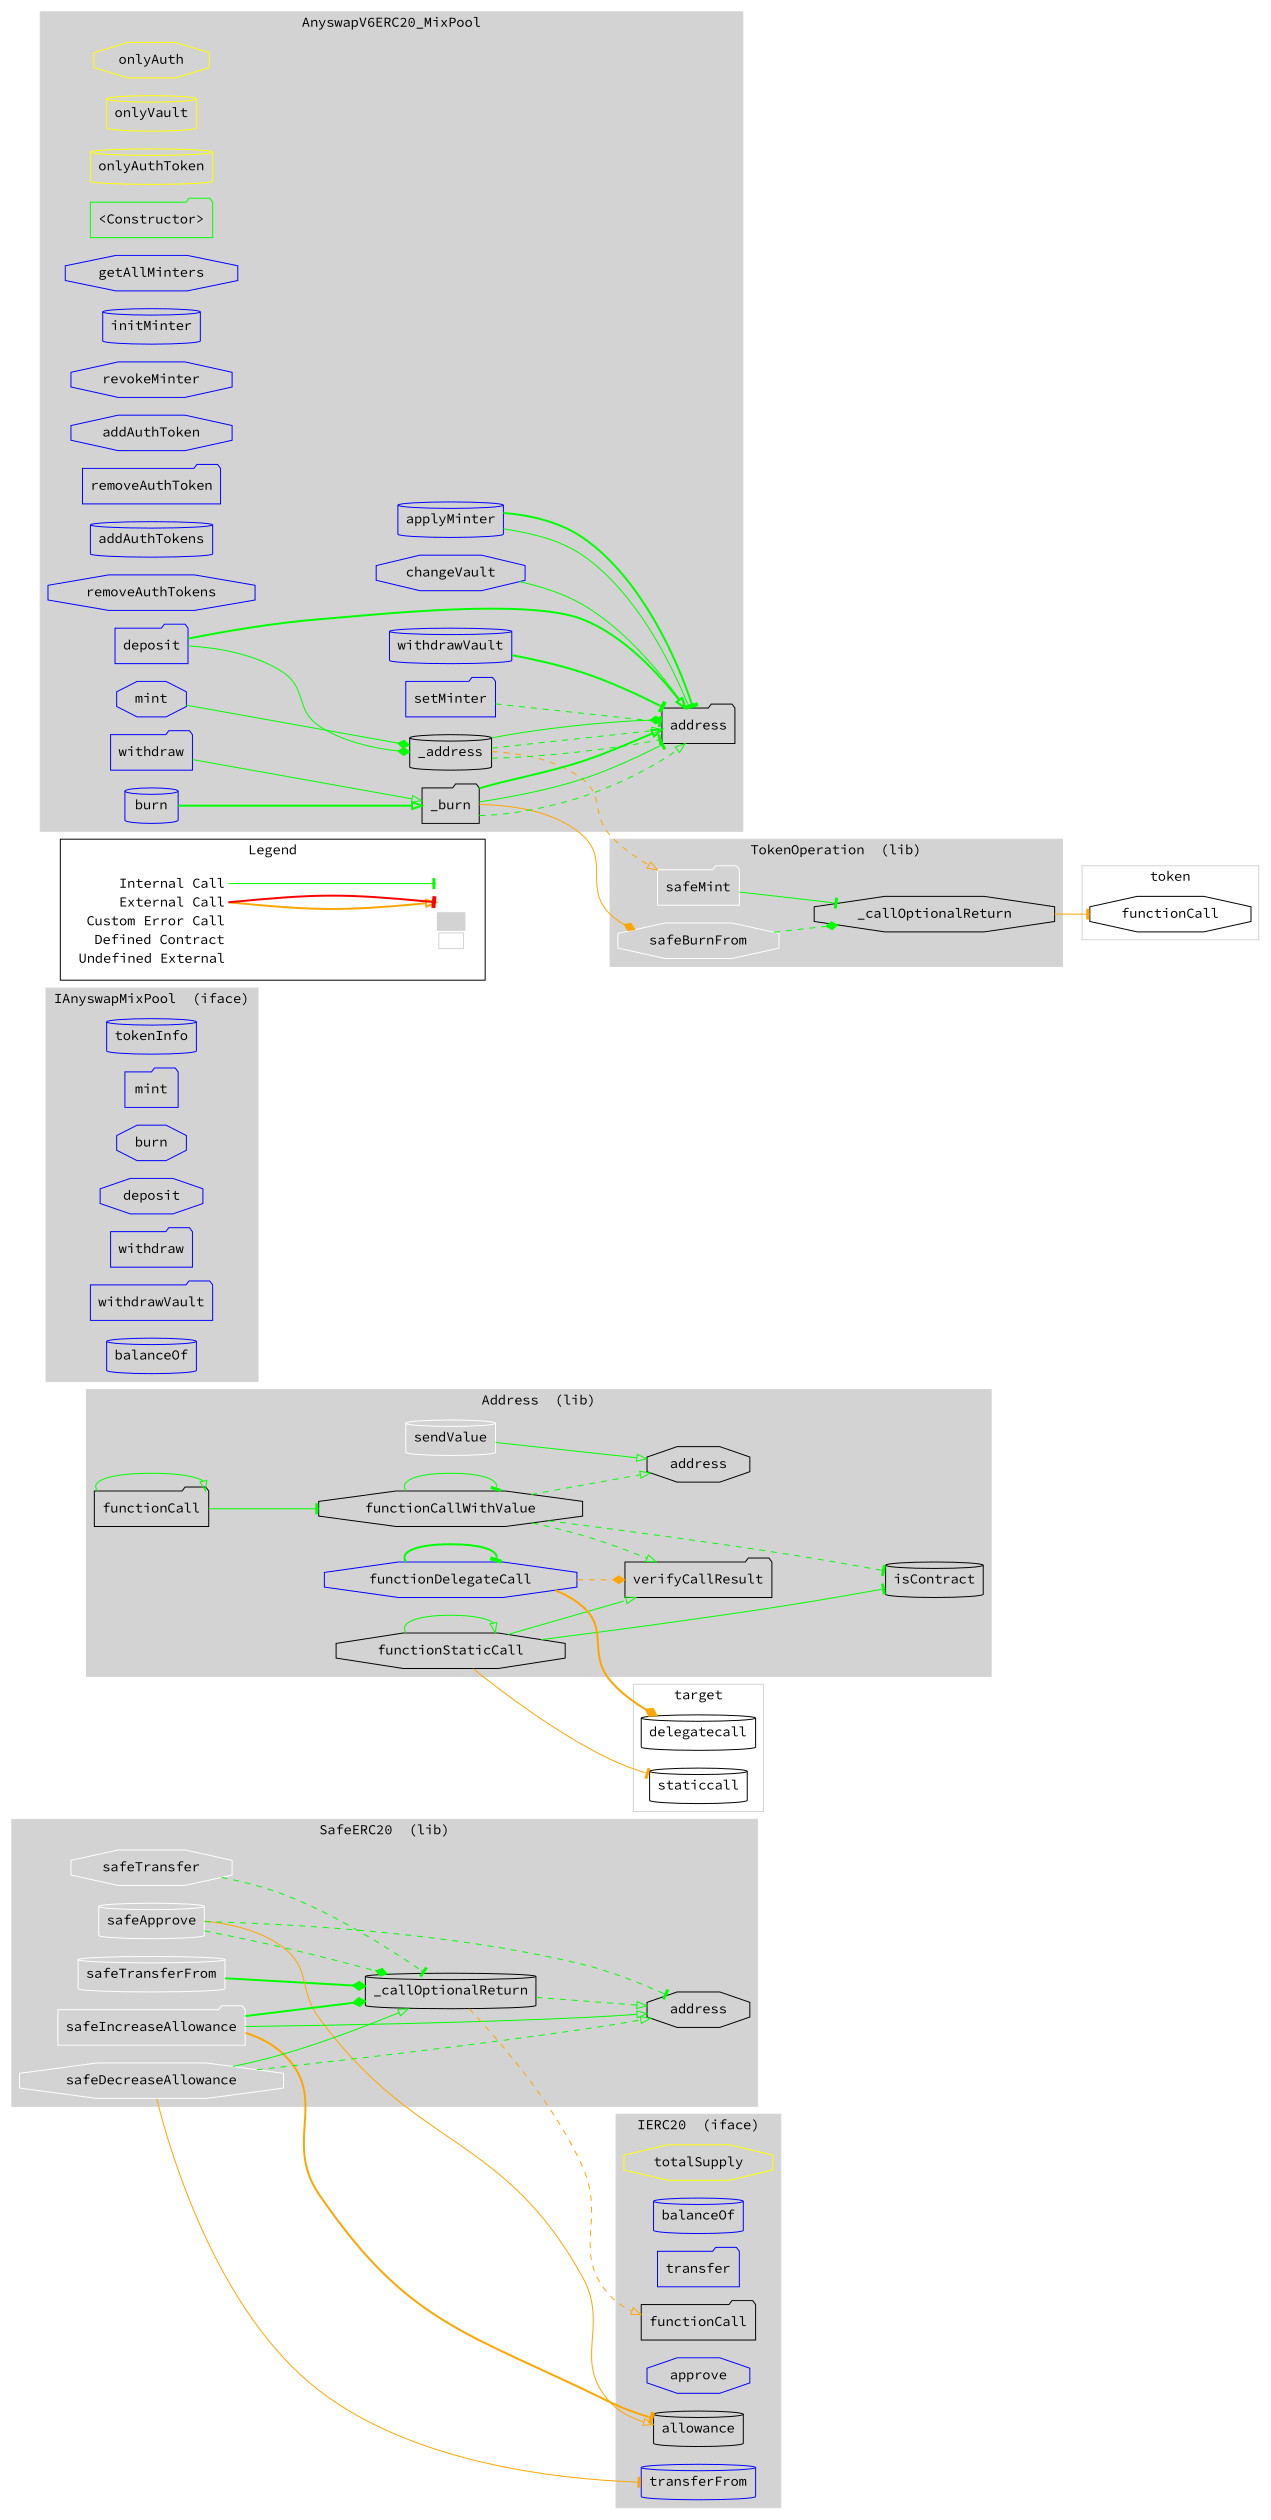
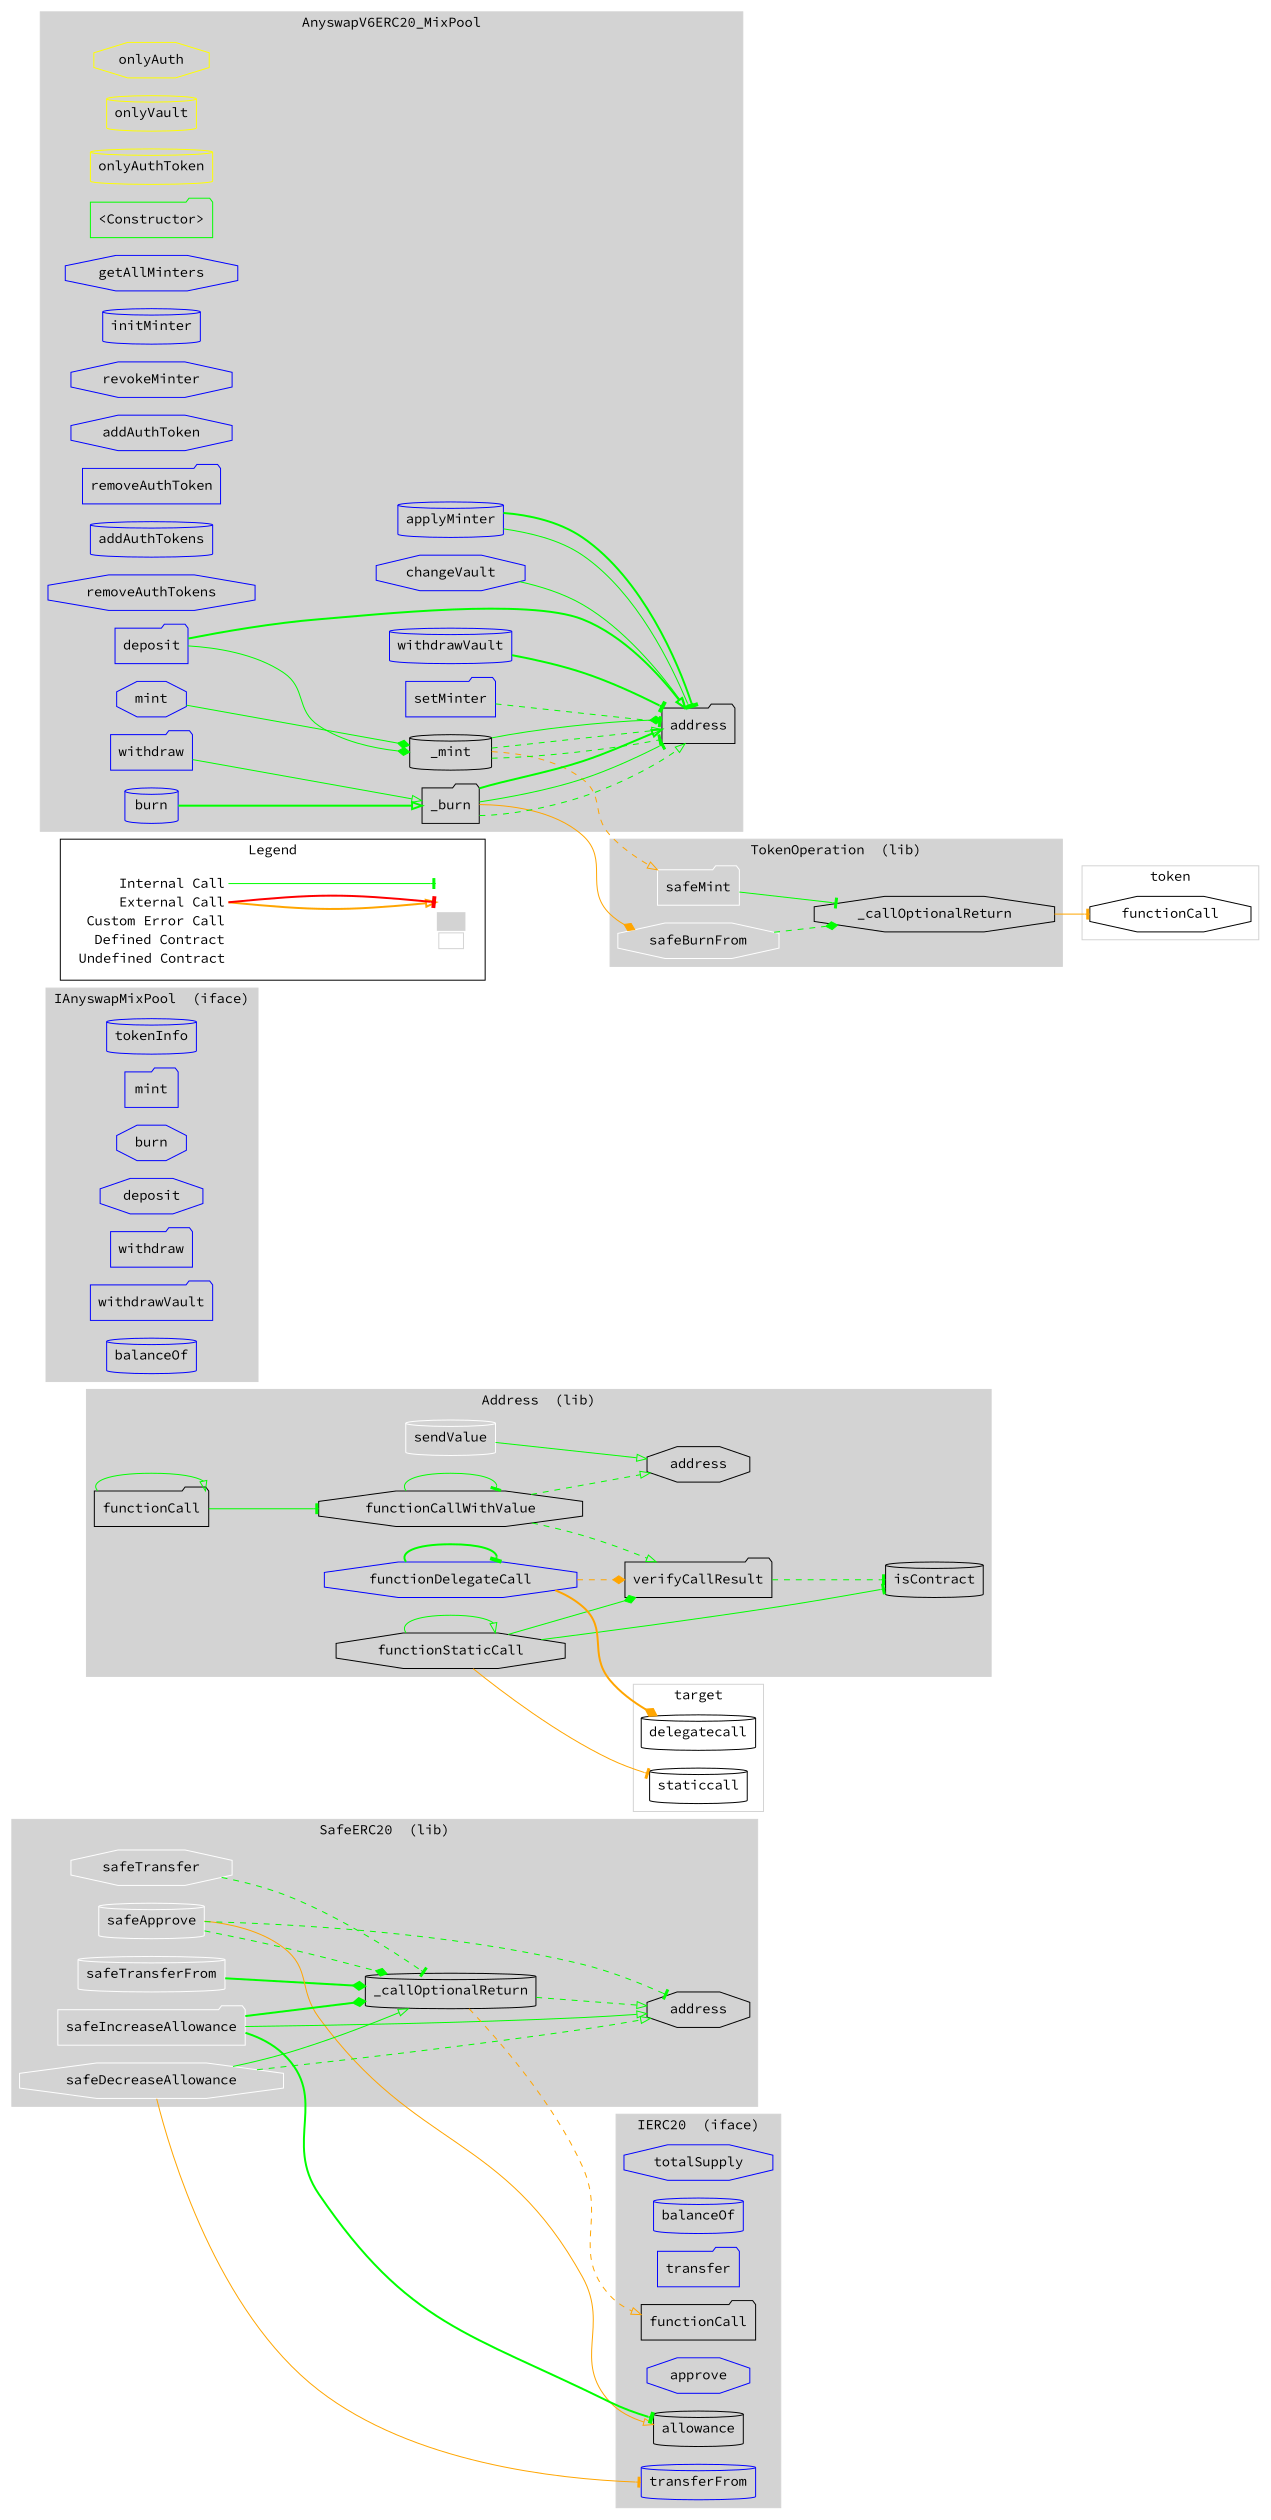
node "_address": label "_address" -> "_mint"
node "Internal Call": text "Undefined External" -> "Undefined Contract"
edge "functionCallWithValue" -> "isContract": now "verifyCallResult" -> "isContract"
edge "functionStaticCall" -> "verifyCallResult": arrowhead onormal -> diamond
node "totalSupply": color yellow -> blue
edge "safeIncreaseAllowance" -> "allowance": color orange -> green
